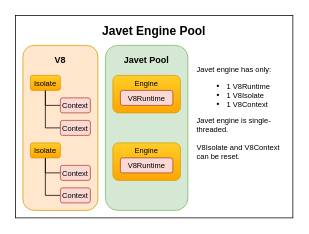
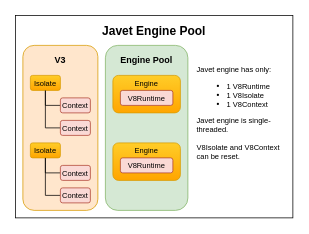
node "V8": label "V8" -> "V3"
node "Javet Pool": label "Javet Pool" -> "Engine Pool"
